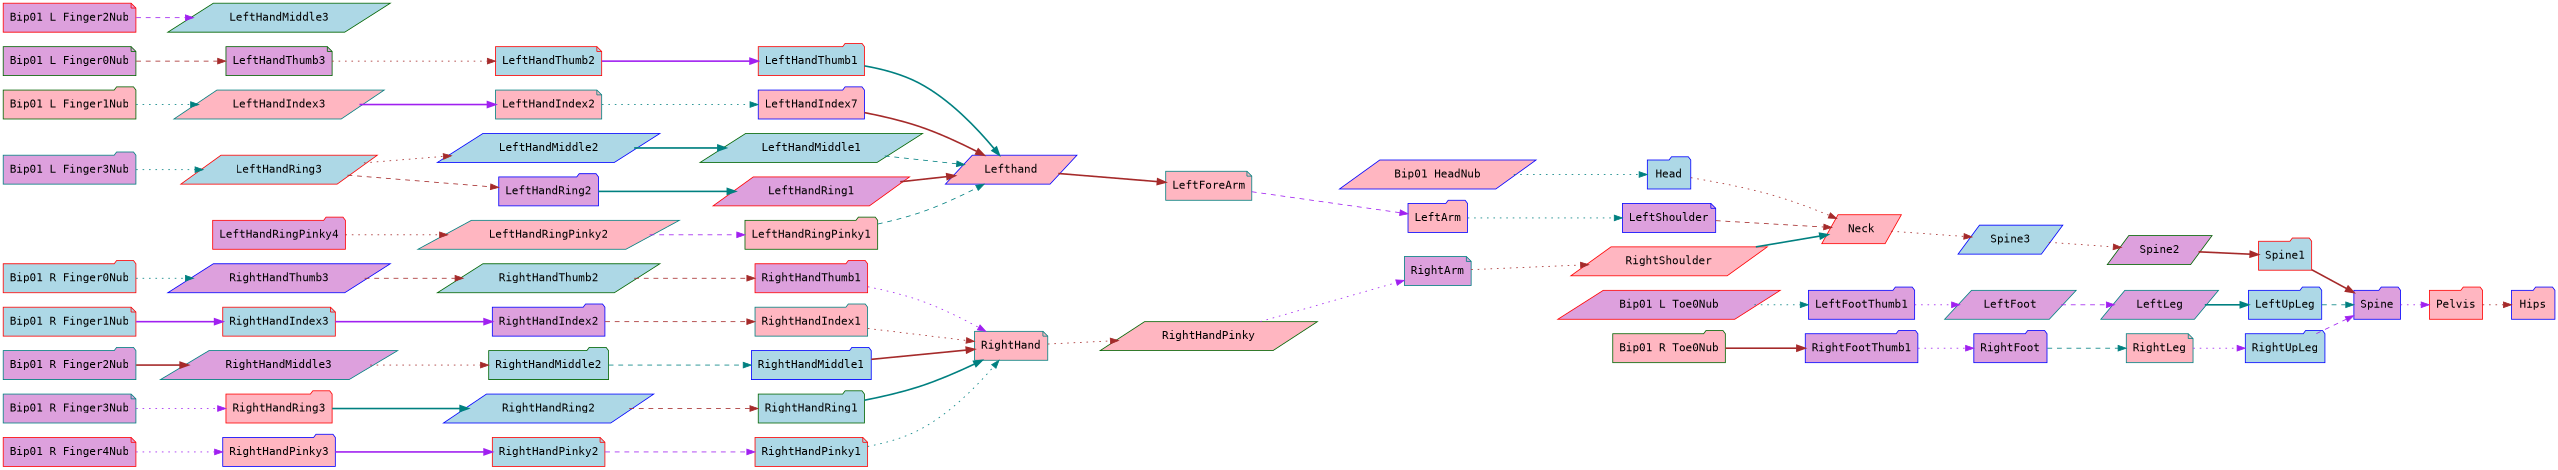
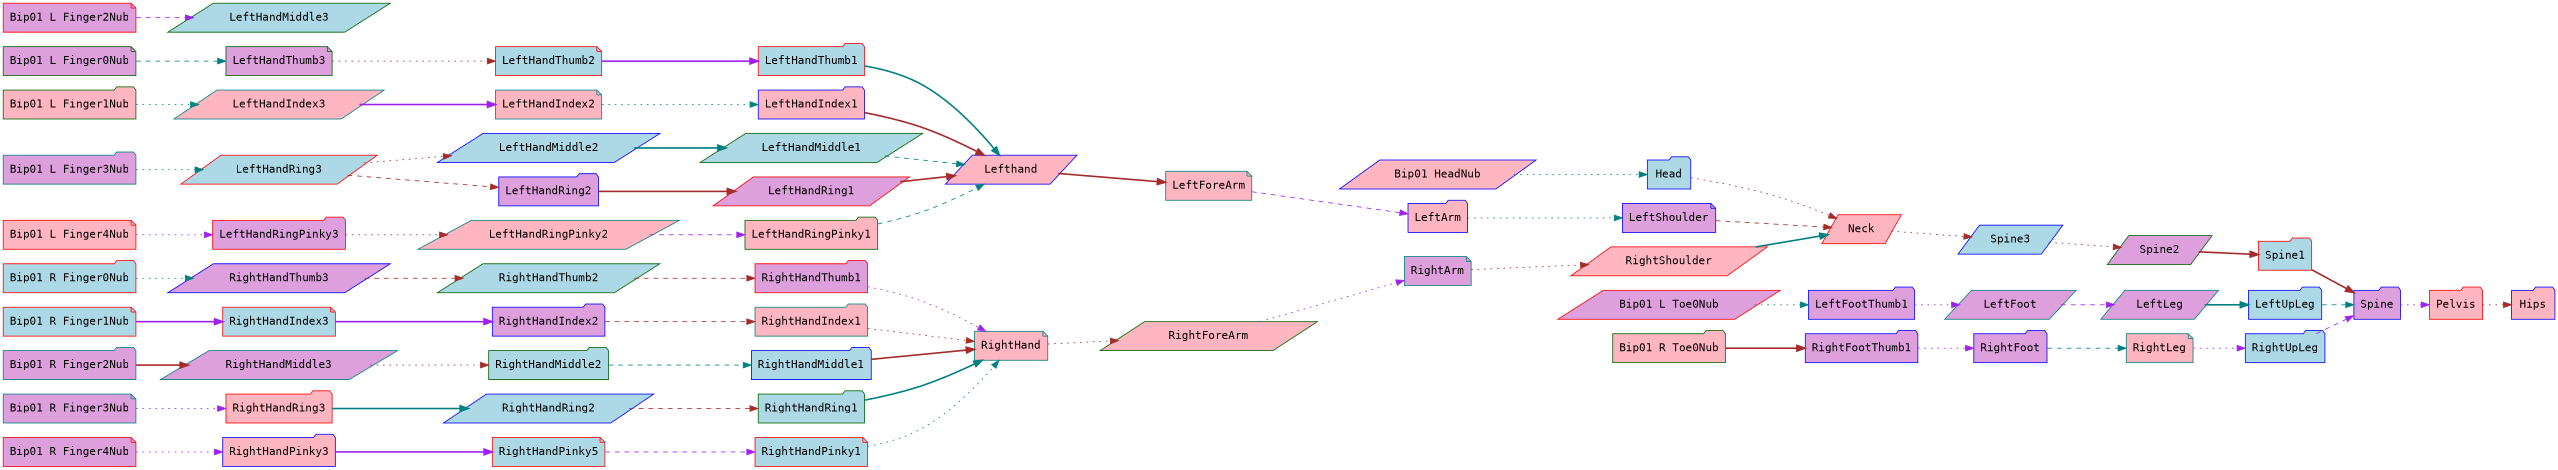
edge "Bip01 L Finger0Nub" -> "LeftHandThumb3": color brown -> teal
node "LeftHandIndex7": label "LeftHandIndex7" -> "LeftHandIndex1"
edge "LeftHandRing2" -> "LeftHandRing1": color teal -> brown
node "Bip01 L Finger4Nub": added
node "LeftHandRingPinky4": label "LeftHandRingPinky4" -> "LeftHandRingPinky3"
node "RightHandPinky": label "RightHandPinky" -> "RightForeArm"
node "RightHandPinky2": label "RightHandPinky2" -> "RightHandPinky5"
